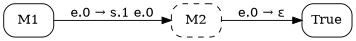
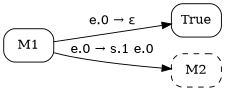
edge "M2" -> "True": now "M1" -> "True"
